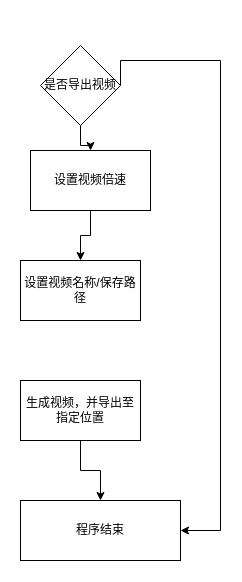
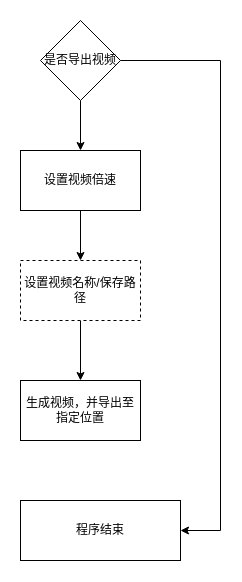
node "是否导出视频": moved (81, 86) -> (81, 61)
node "设置视频倍速": moved (91, 181) -> (81, 181)
node "设置视频名称/保存路径": style solid -> dashed
edge "设置视频名称/保存路径" -> "生成视频，并导出至指定位置": added
edge "生成视频，并导出至指定位置" -> "程序结束": removed
